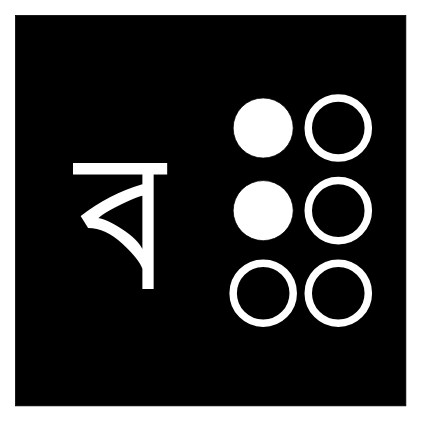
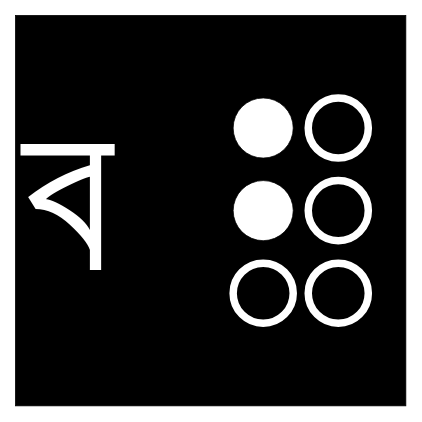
node "ব": moved (120, 210) -> (68, 192)
